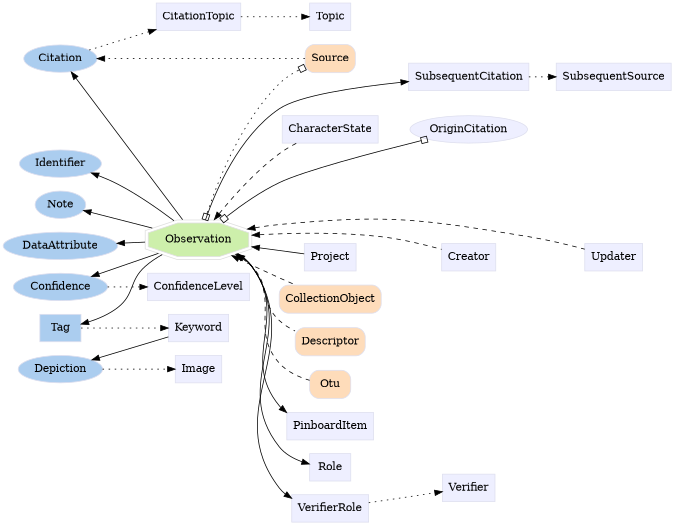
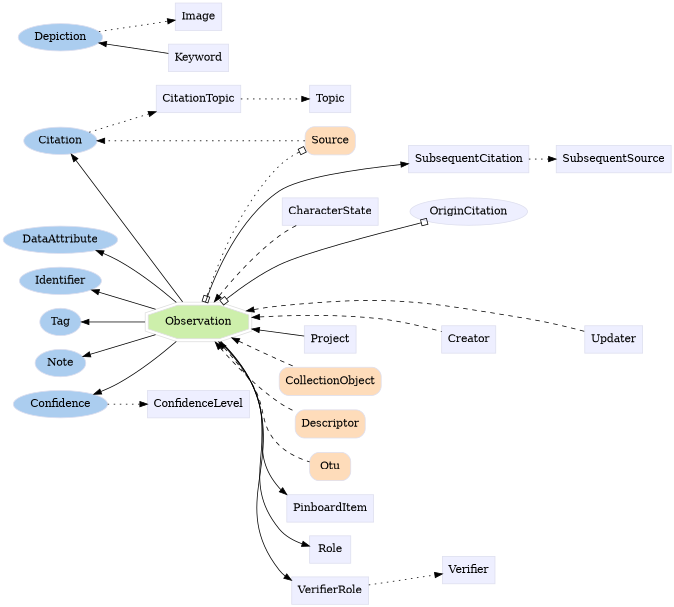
node "Tag": shape box -> ellipse
edge "Tag" -> "Keyword": removed
